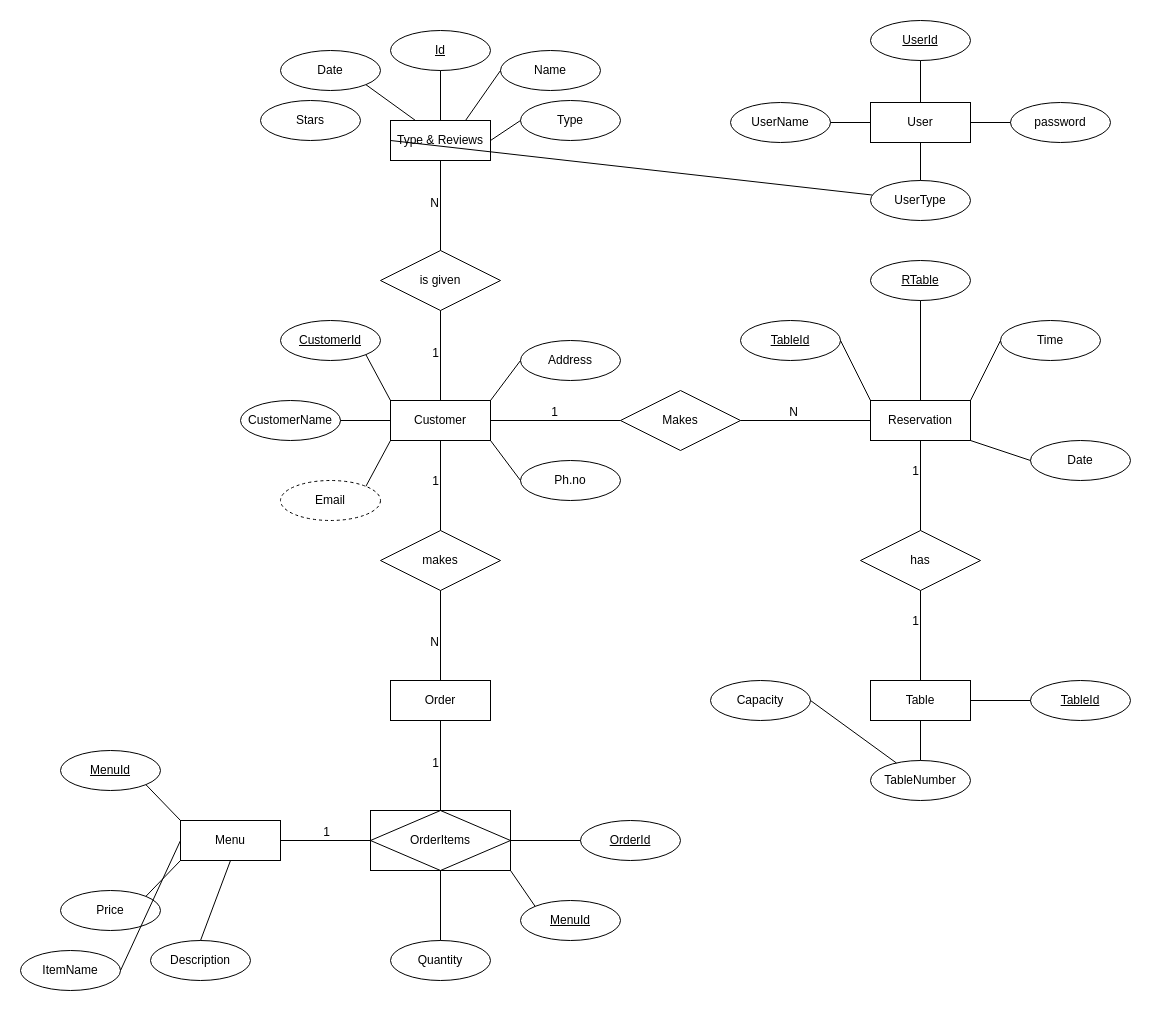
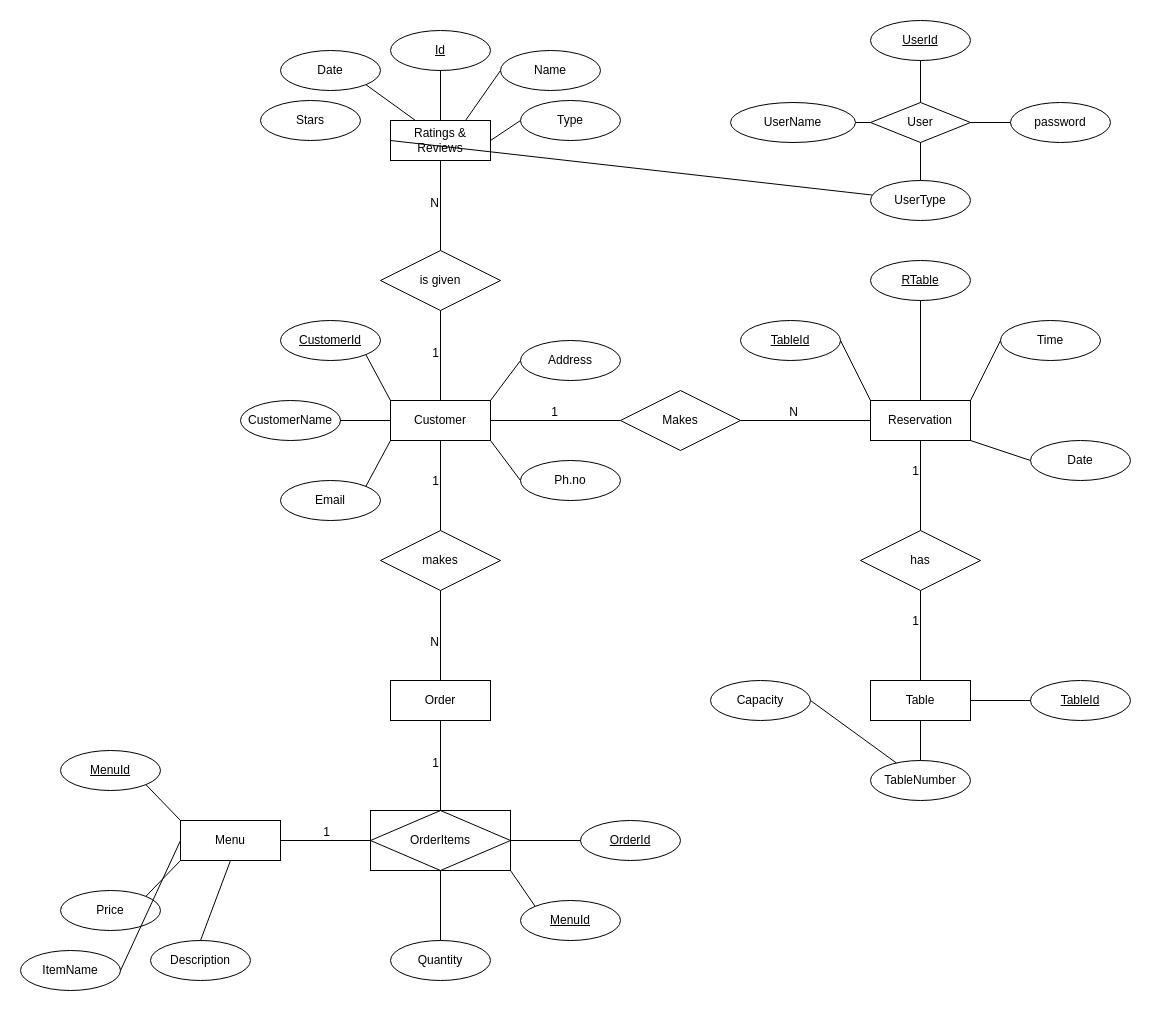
node "UserName": size 100x40 -> 125x40
node "User": shape rectangle -> diamond
node "Type & Reviews": label "Type & Reviews" -> "Ratings & Reviews"
node "Email": style dashed -> solid
